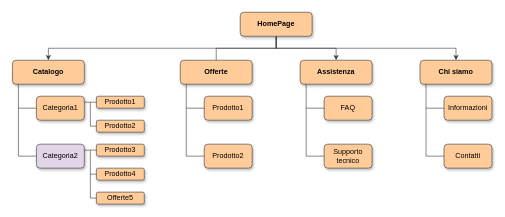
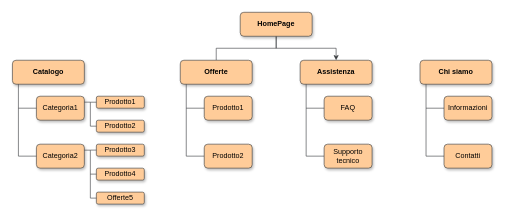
edge "HomePage" -> "Chi siamo": removed
edge "HomePage" -> "Catalogo": removed
node "Categoria2": fillcolor #e1d5e7 -> #ffcc99
